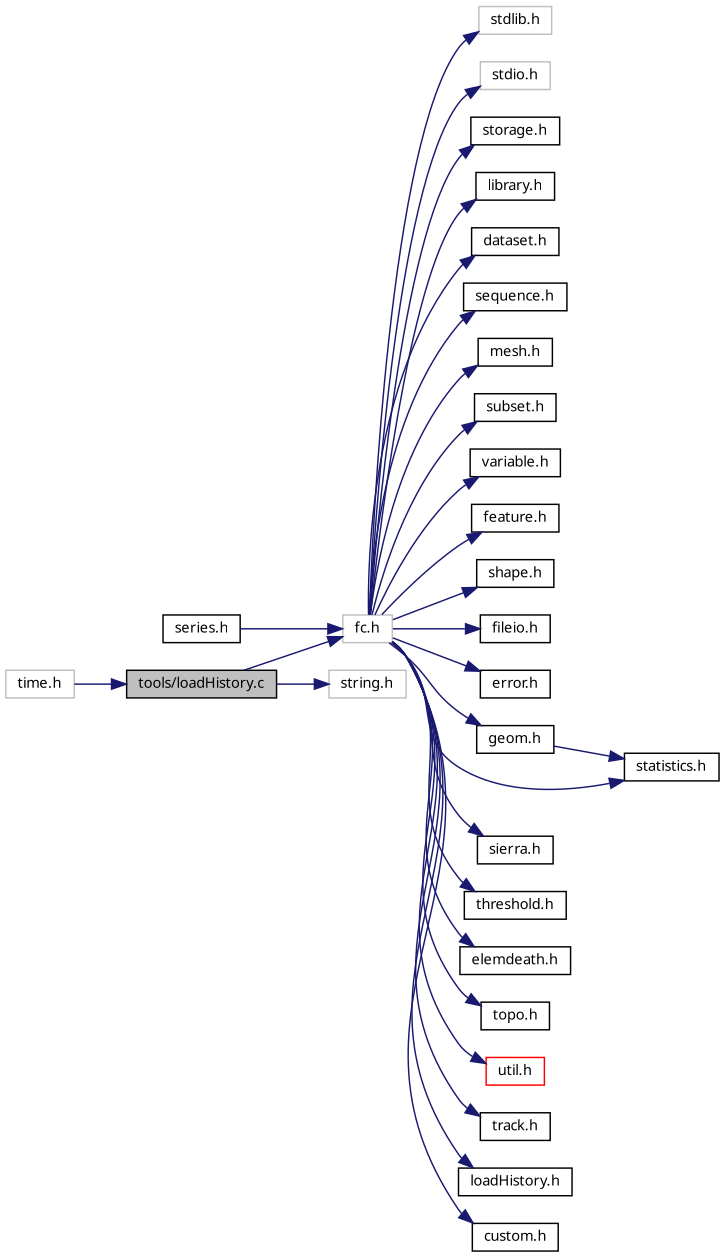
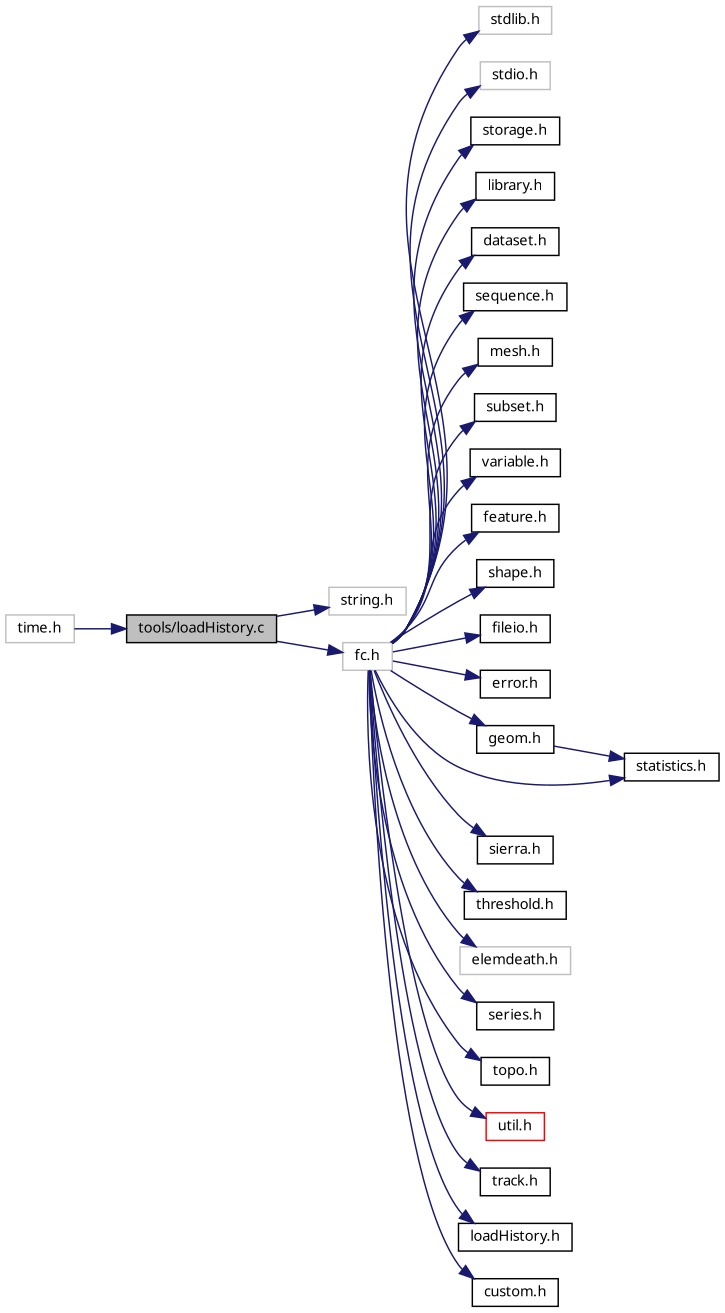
edge "series.h" -> "fc.h": reversed
node "elemdeath.h": color black -> grey75
